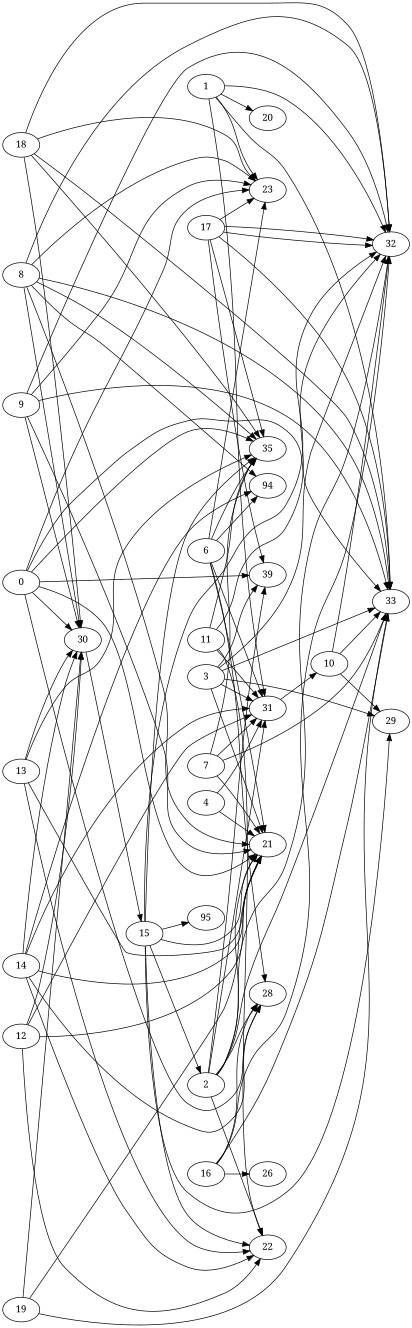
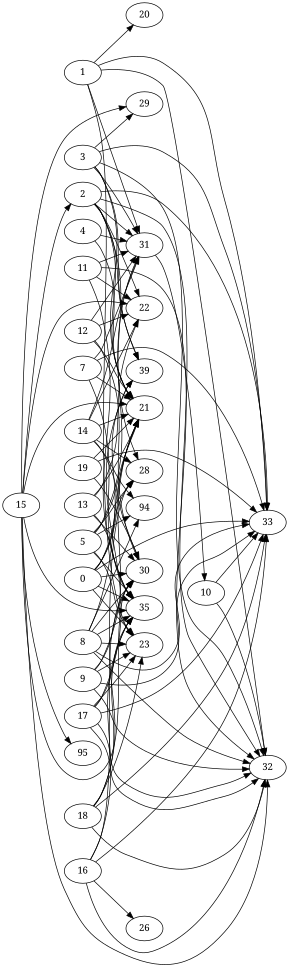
node "6": label "6" -> "5"
edge "10" -> "29": removed
edge "16" -> "35": added
edge "30" -> "15": reversed
